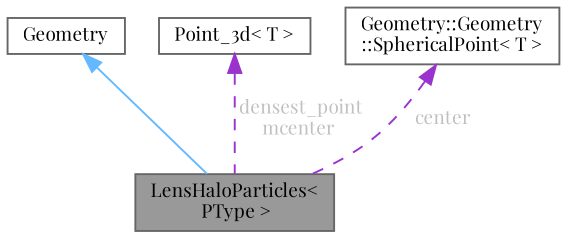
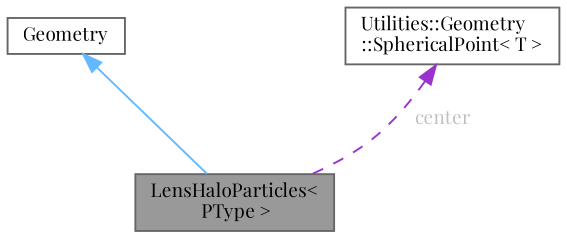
node "Point_3d< T >": removed
node "Geometry::Geometry ::SphericalPoint< T >": label "Geometry::Geometry ::SphericalPoint< T >" -> "Utilities::Geometry ::SphericalPoint< T >"
